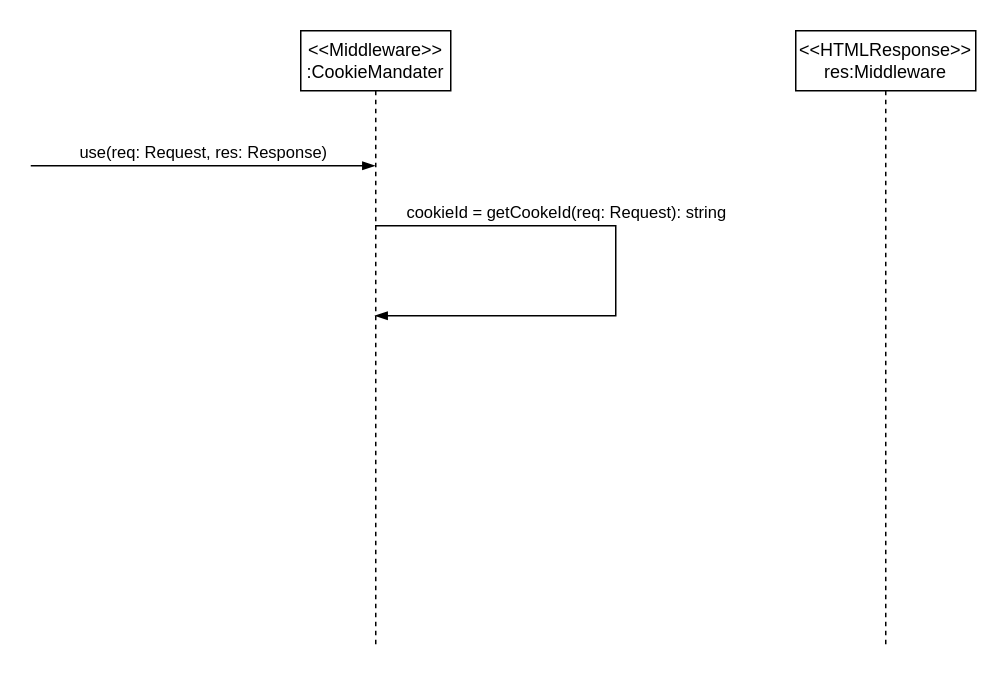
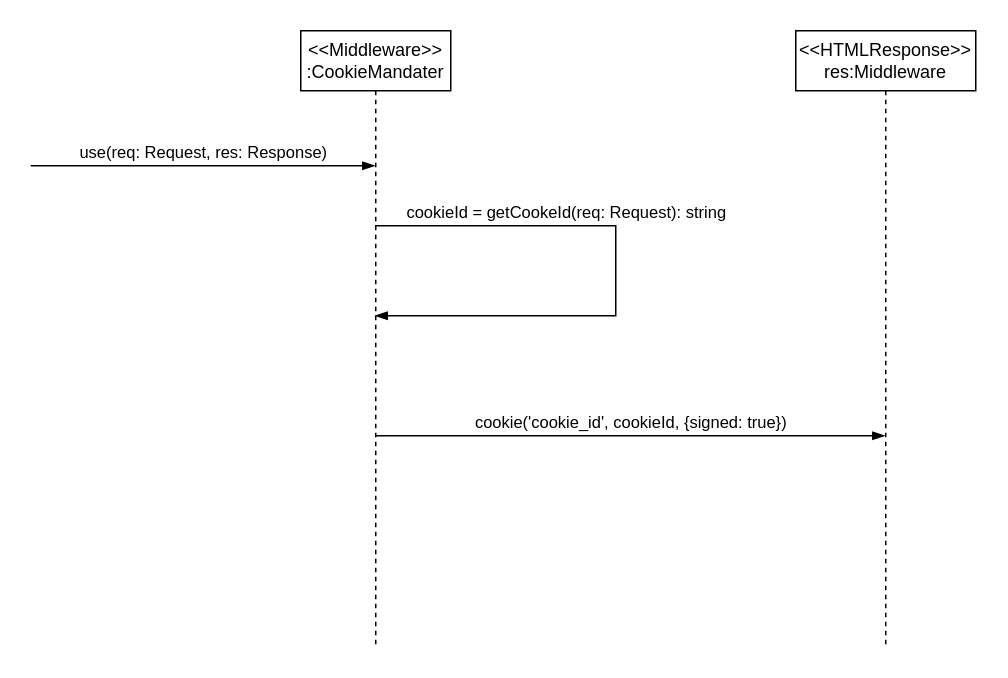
edge "<<Middleware>> :CookieMandater" -> "<<HTMLResponse>> res:Middleware": added, label "cookie('cookie_id', cookieId, {signed: true})"
